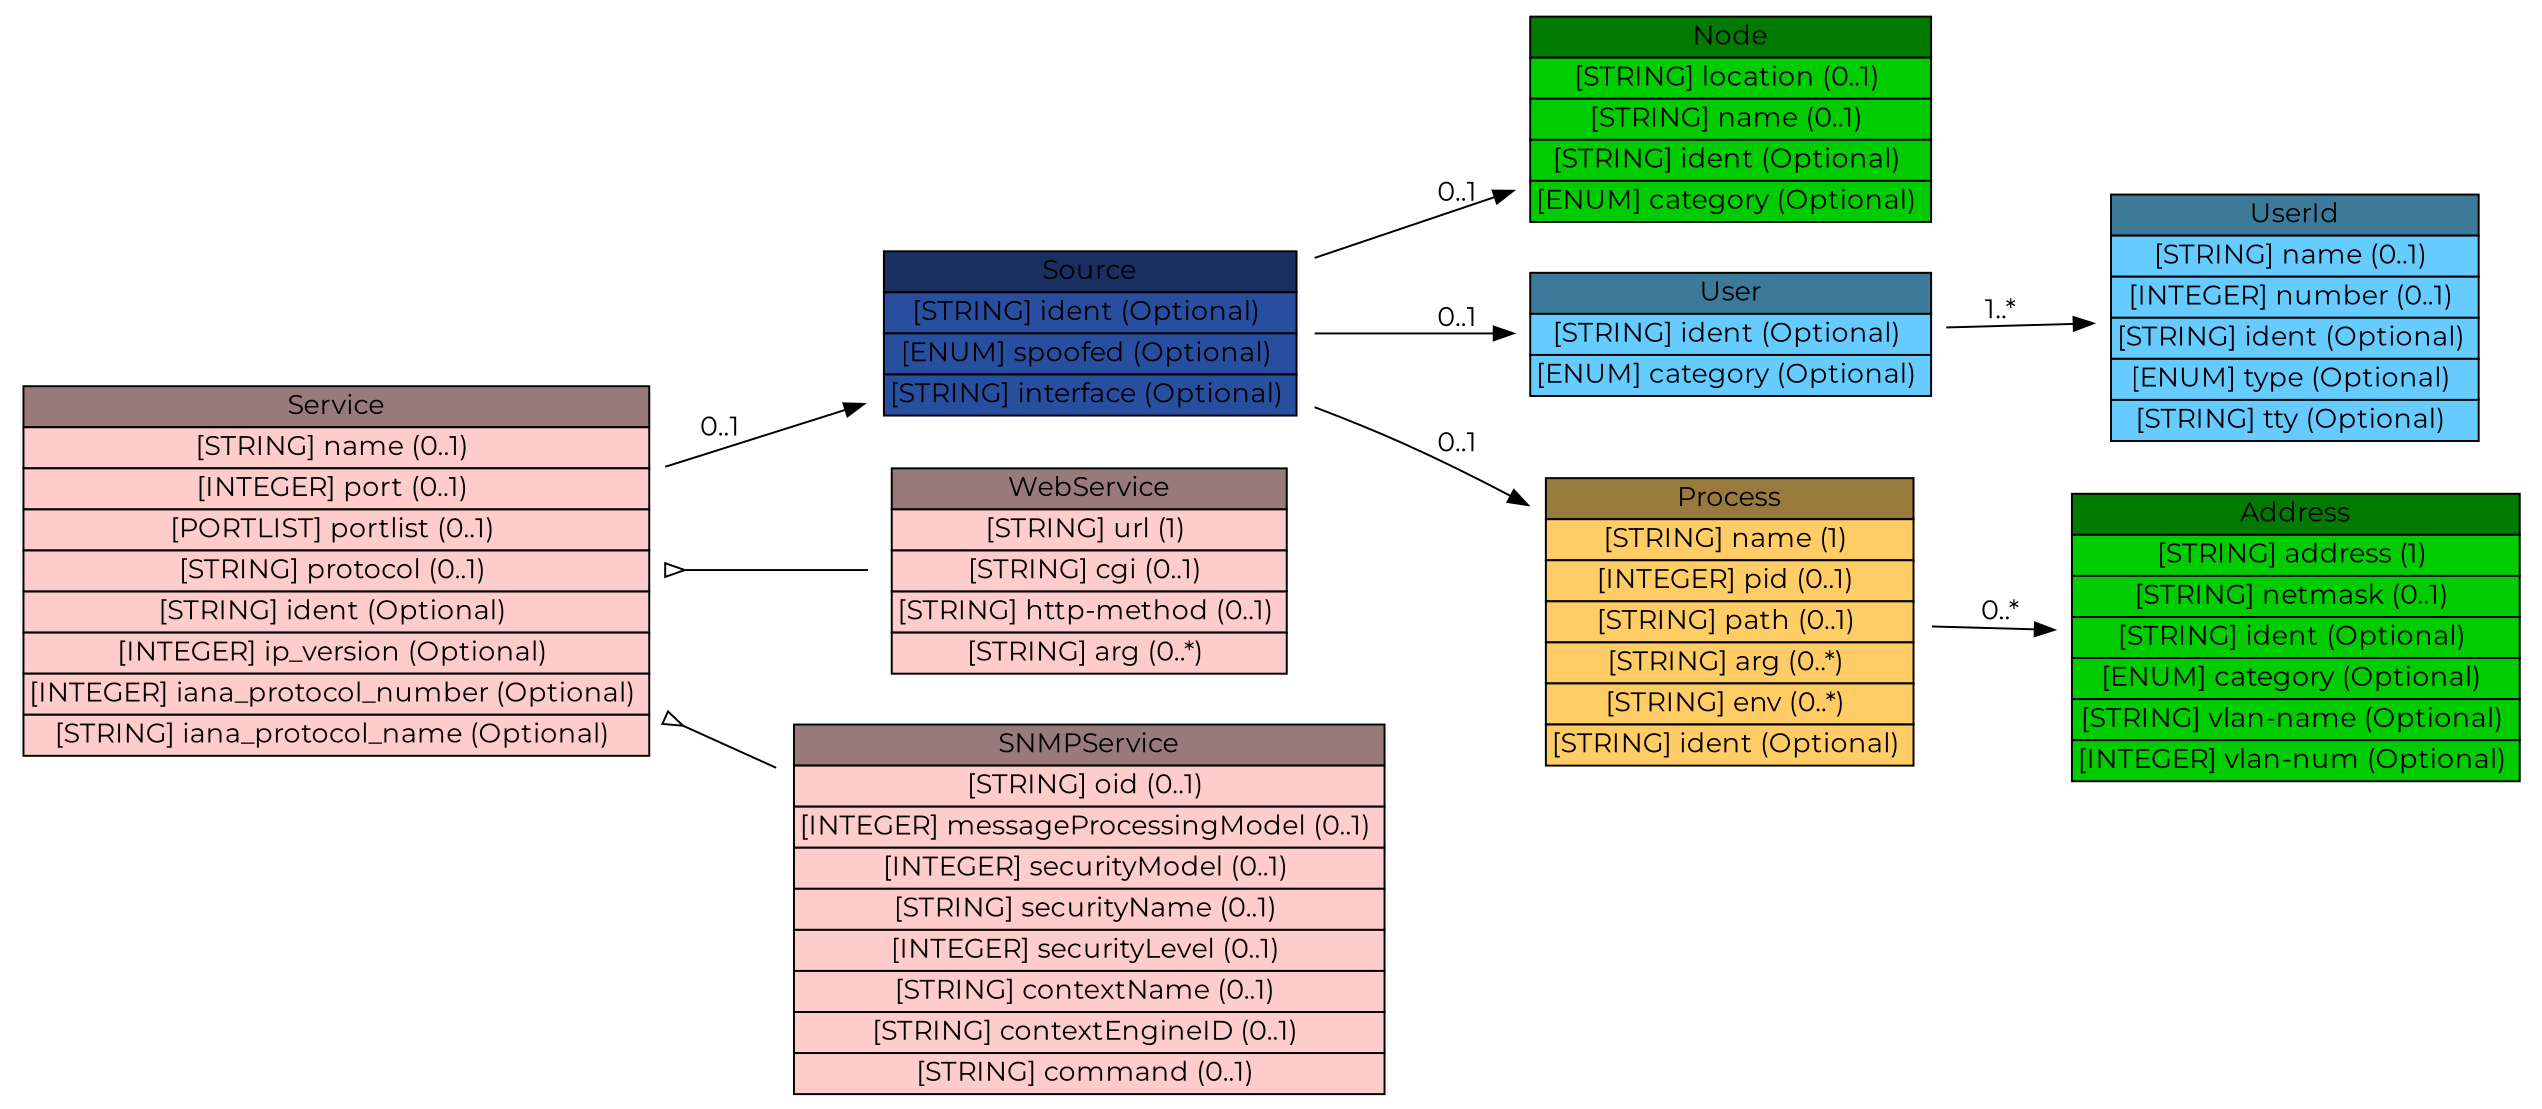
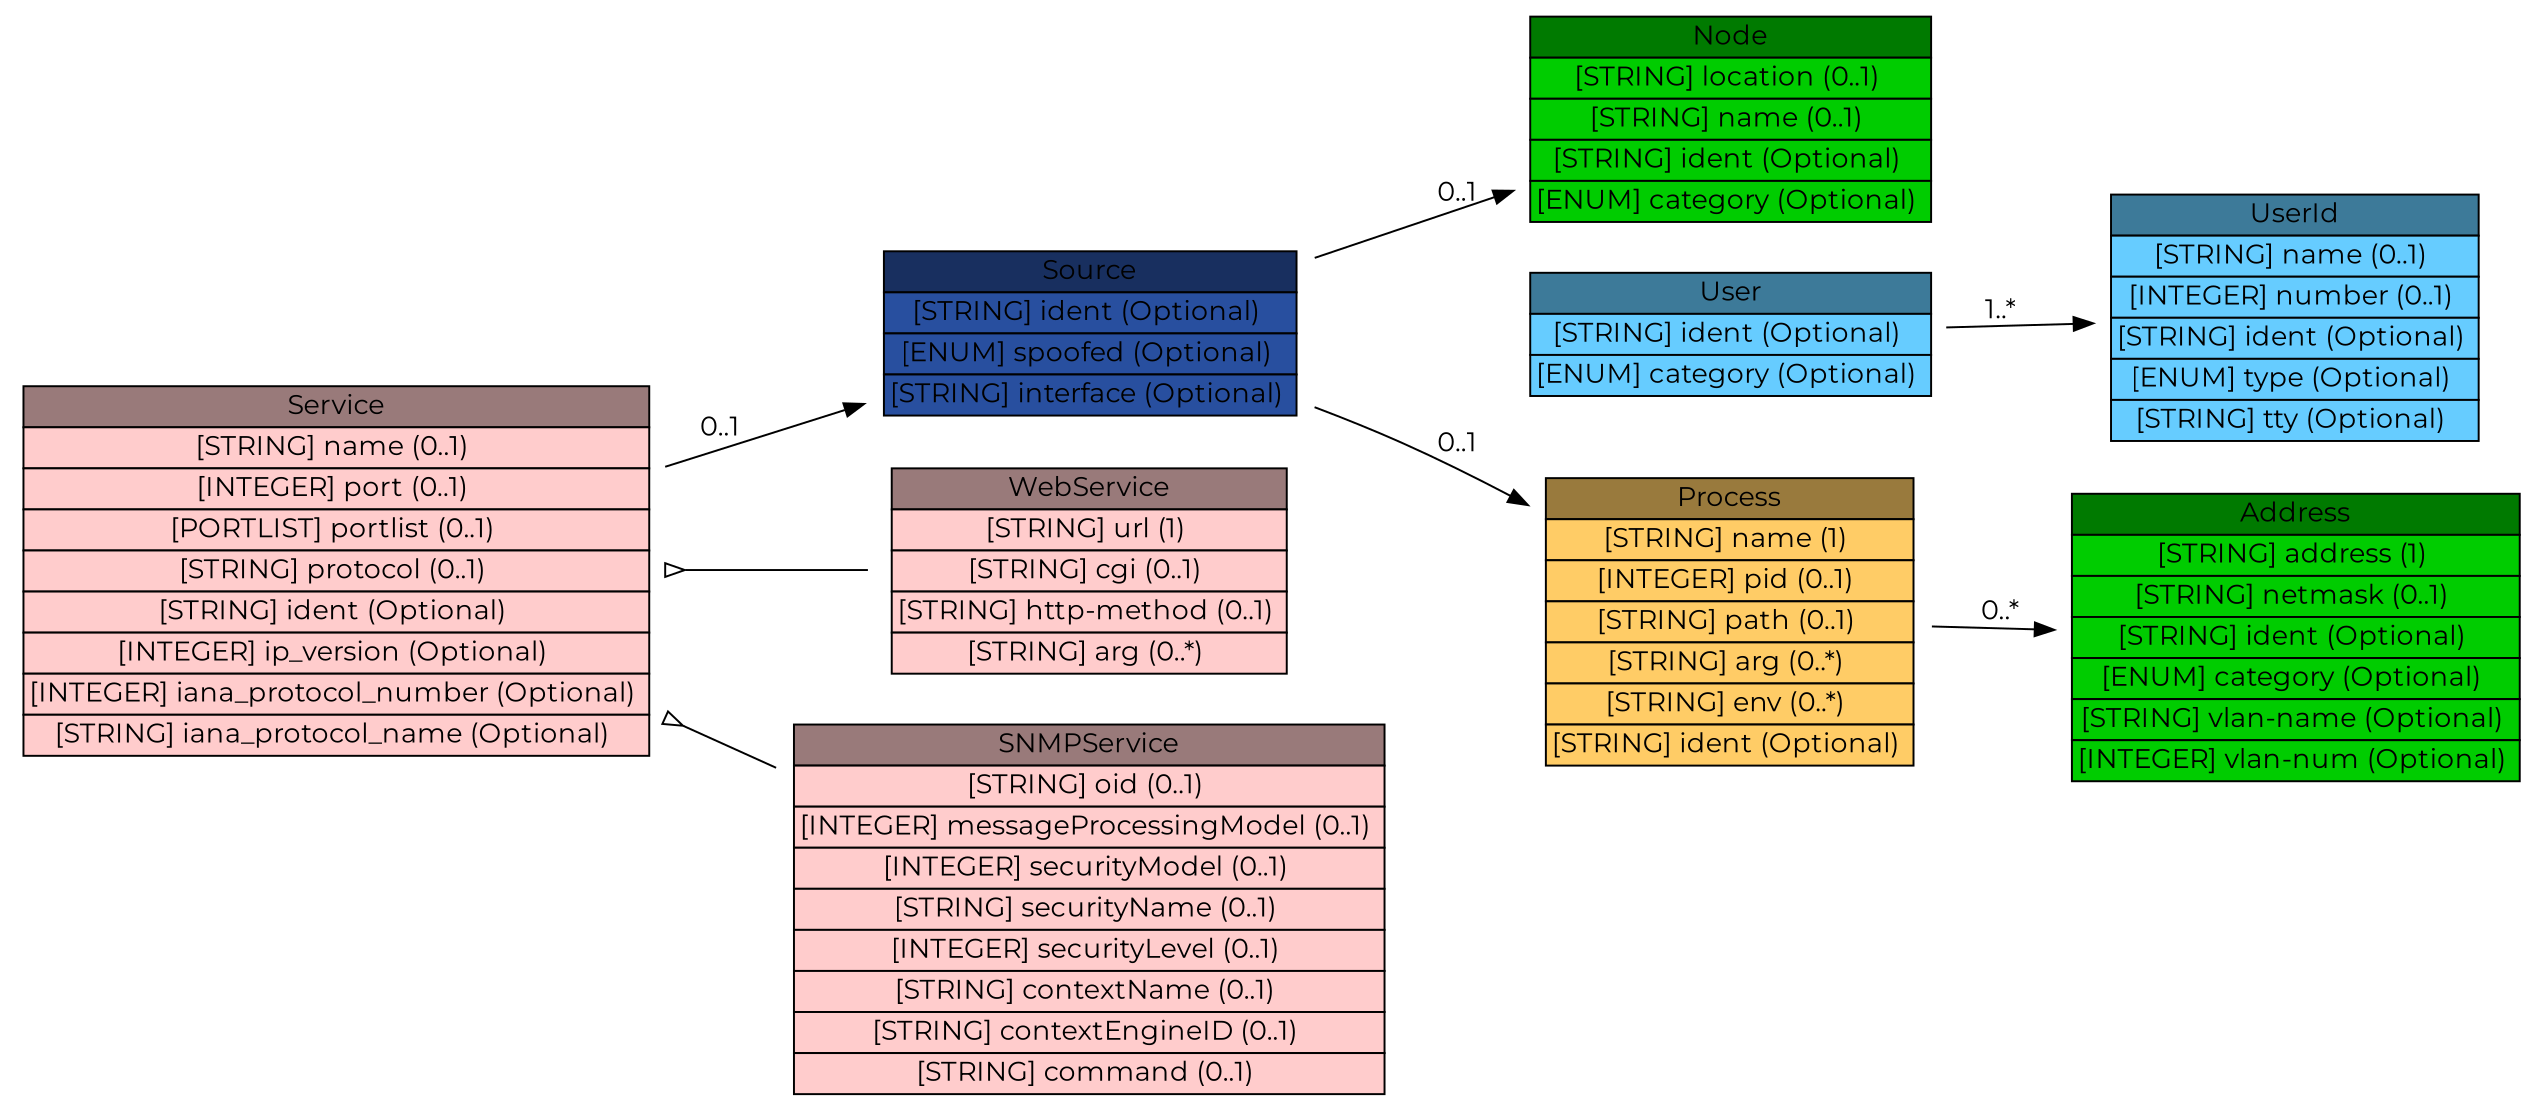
edge "Source" -> "User": removed, label "0..1"
